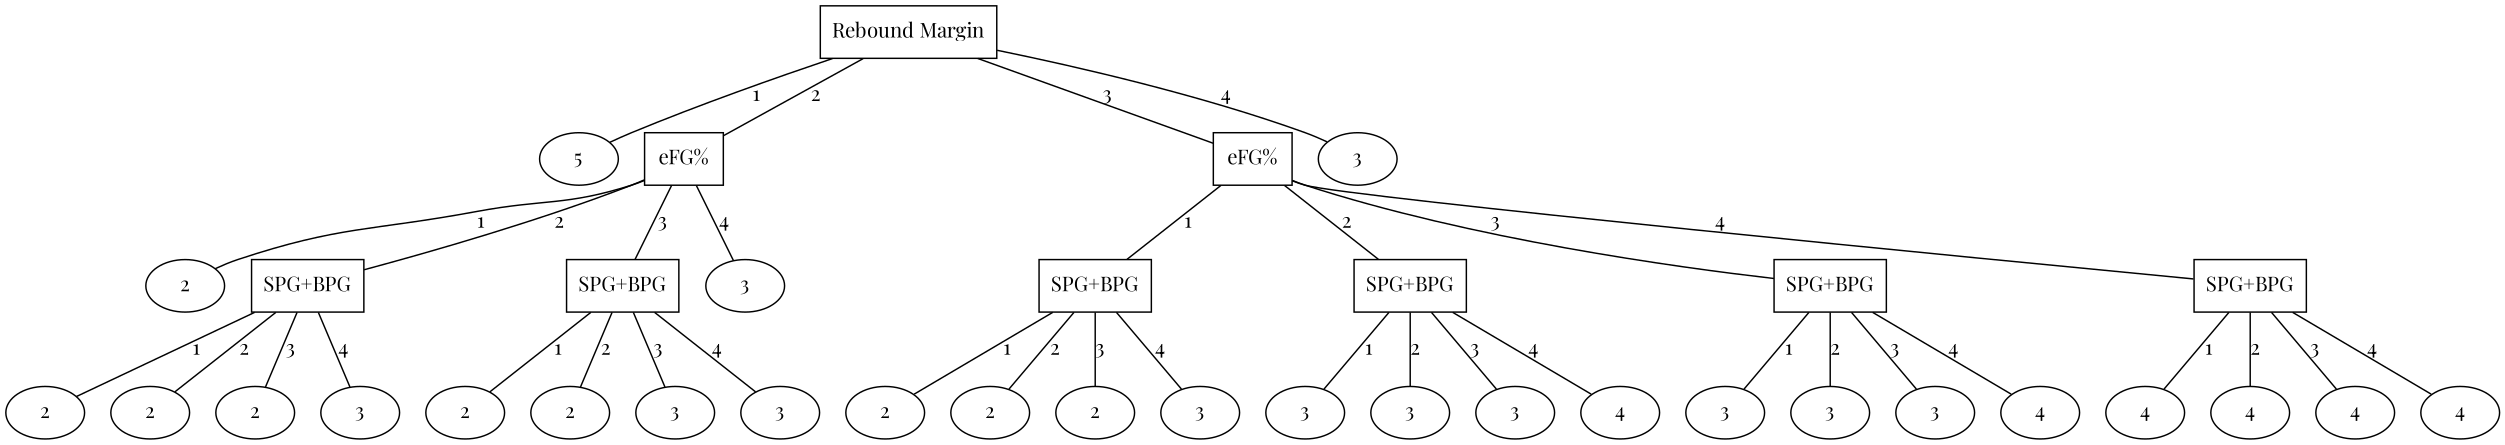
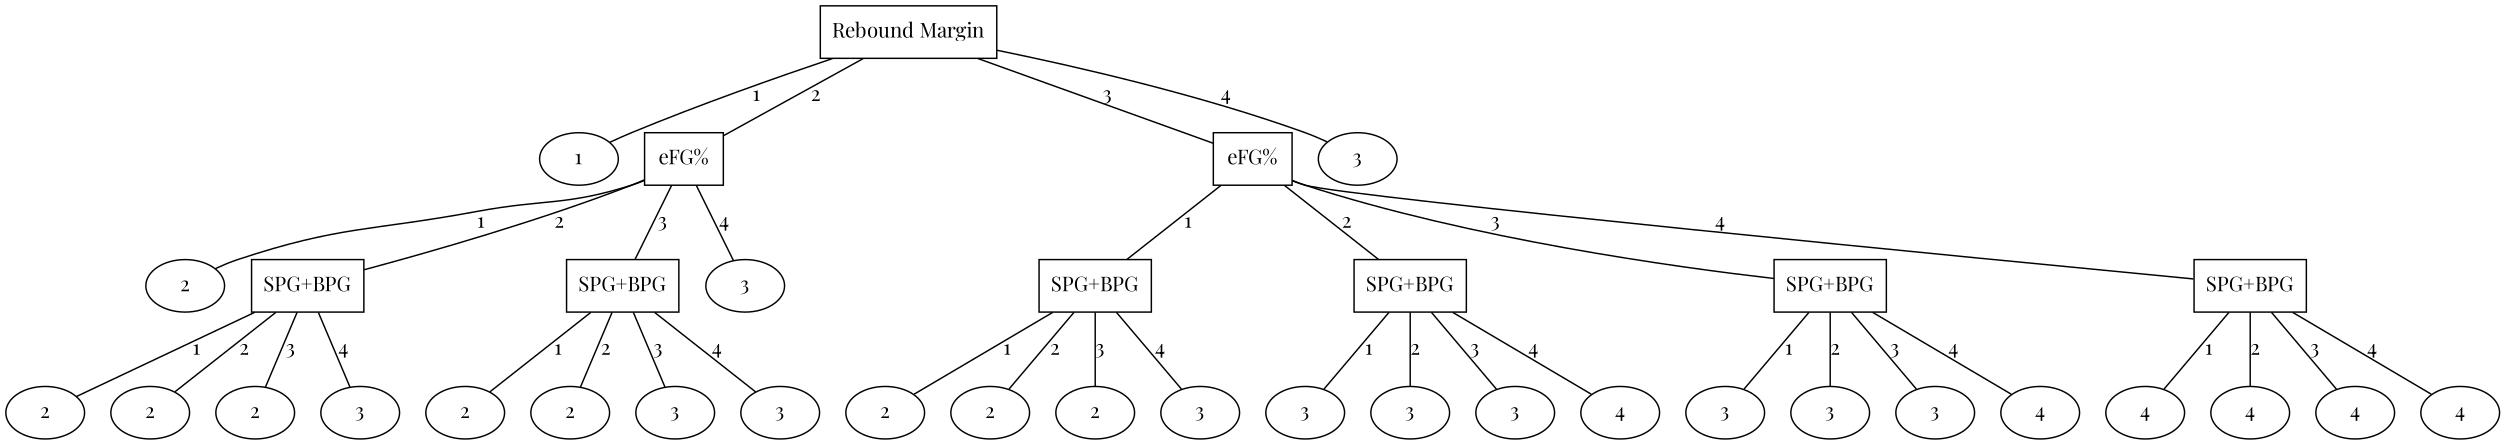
node "5": label "5" -> "1"
